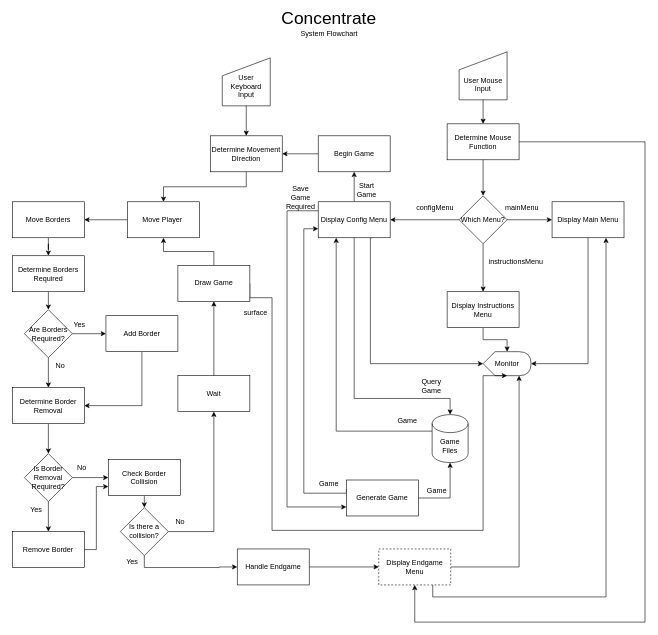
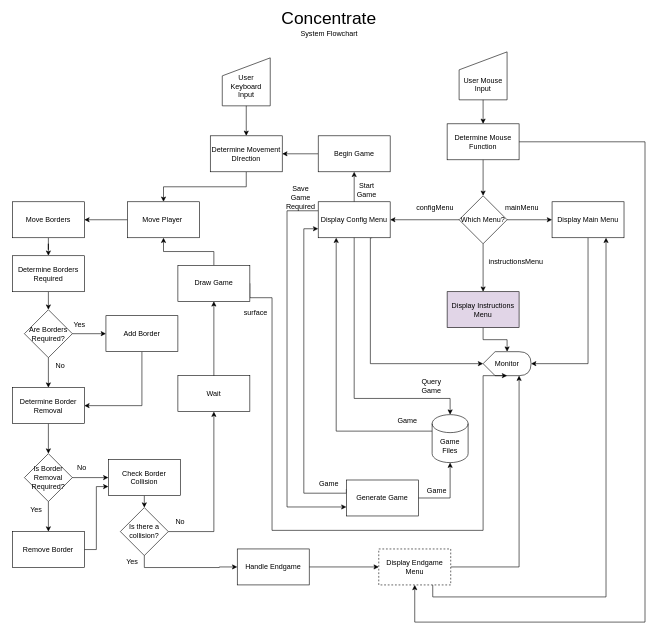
node "Display Instructions Menu": fillcolor #ffffff -> #e1d5e7
